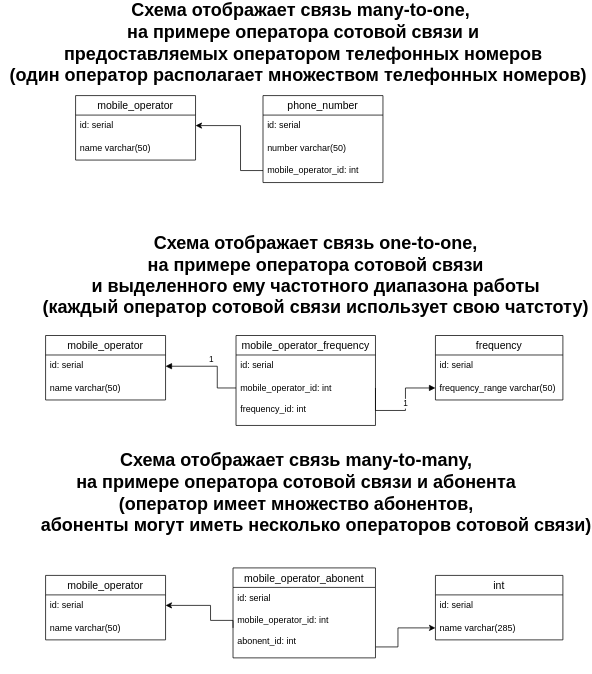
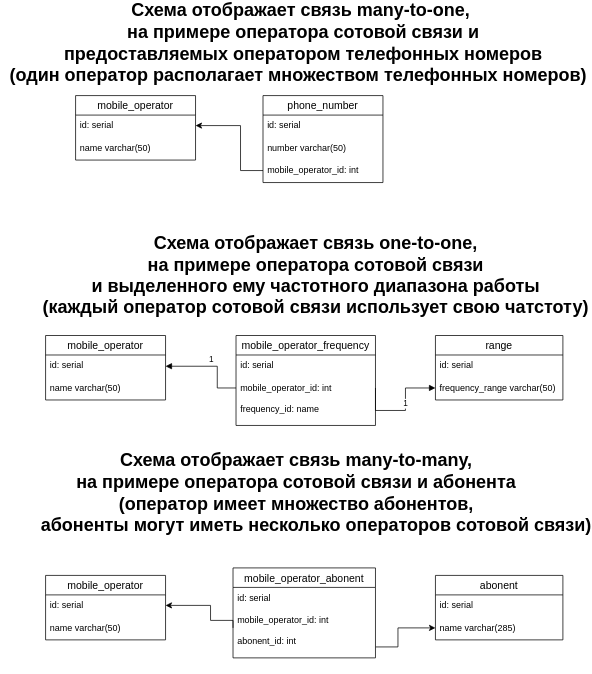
node "frequency": label "frequency" -> "range"
node "mobile_operator_id: int frequency_id: int": label "mobile_operator_id: int frequency_id: int" -> "mobile_operator_id: int frequency_id: name"
node "int": label "int" -> "abonent"
